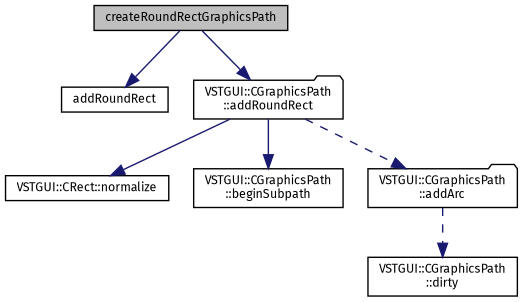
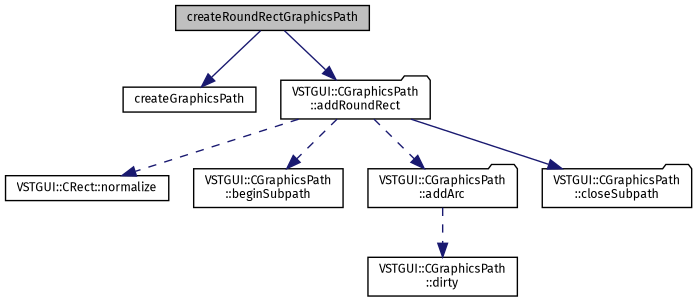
node "addRoundRect": label "addRoundRect" -> "createGraphicsPath"
edge "VSTGUI::CGraphicsPath ::addRoundRect" -> "VSTGUI::CGraphicsPath ::beginSubpath": style solid -> dashed
edge "VSTGUI::CGraphicsPath ::addRoundRect" -> "VSTGUI::CRect::normalize": style solid -> dashed
node "VSTGUI::CGraphicsPath ::closeSubpath": added
